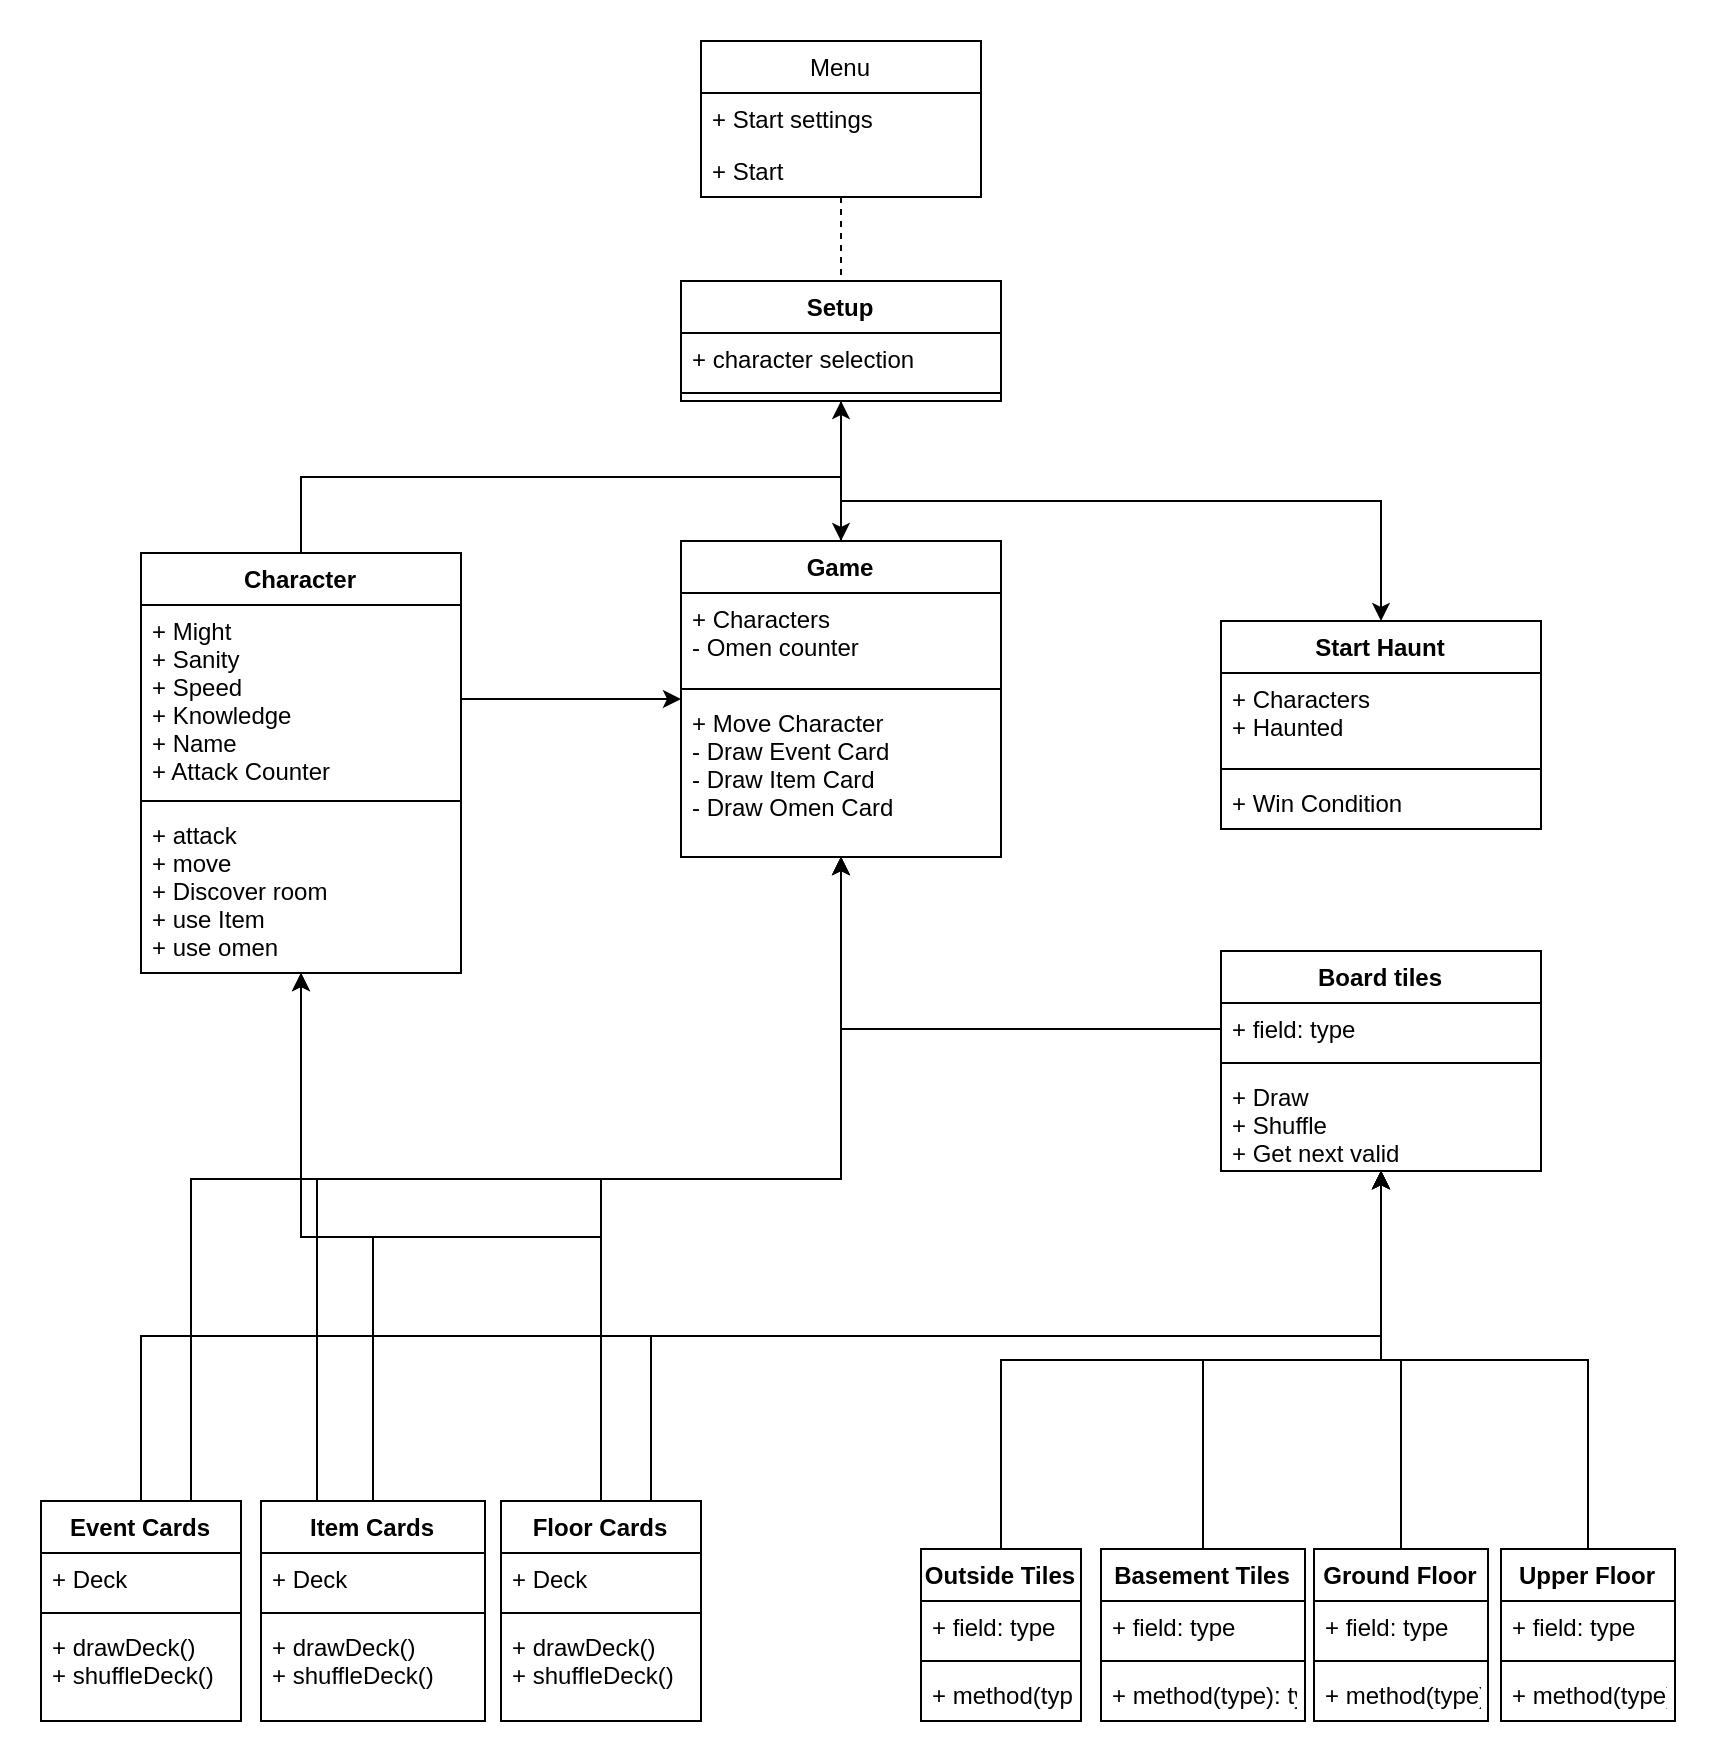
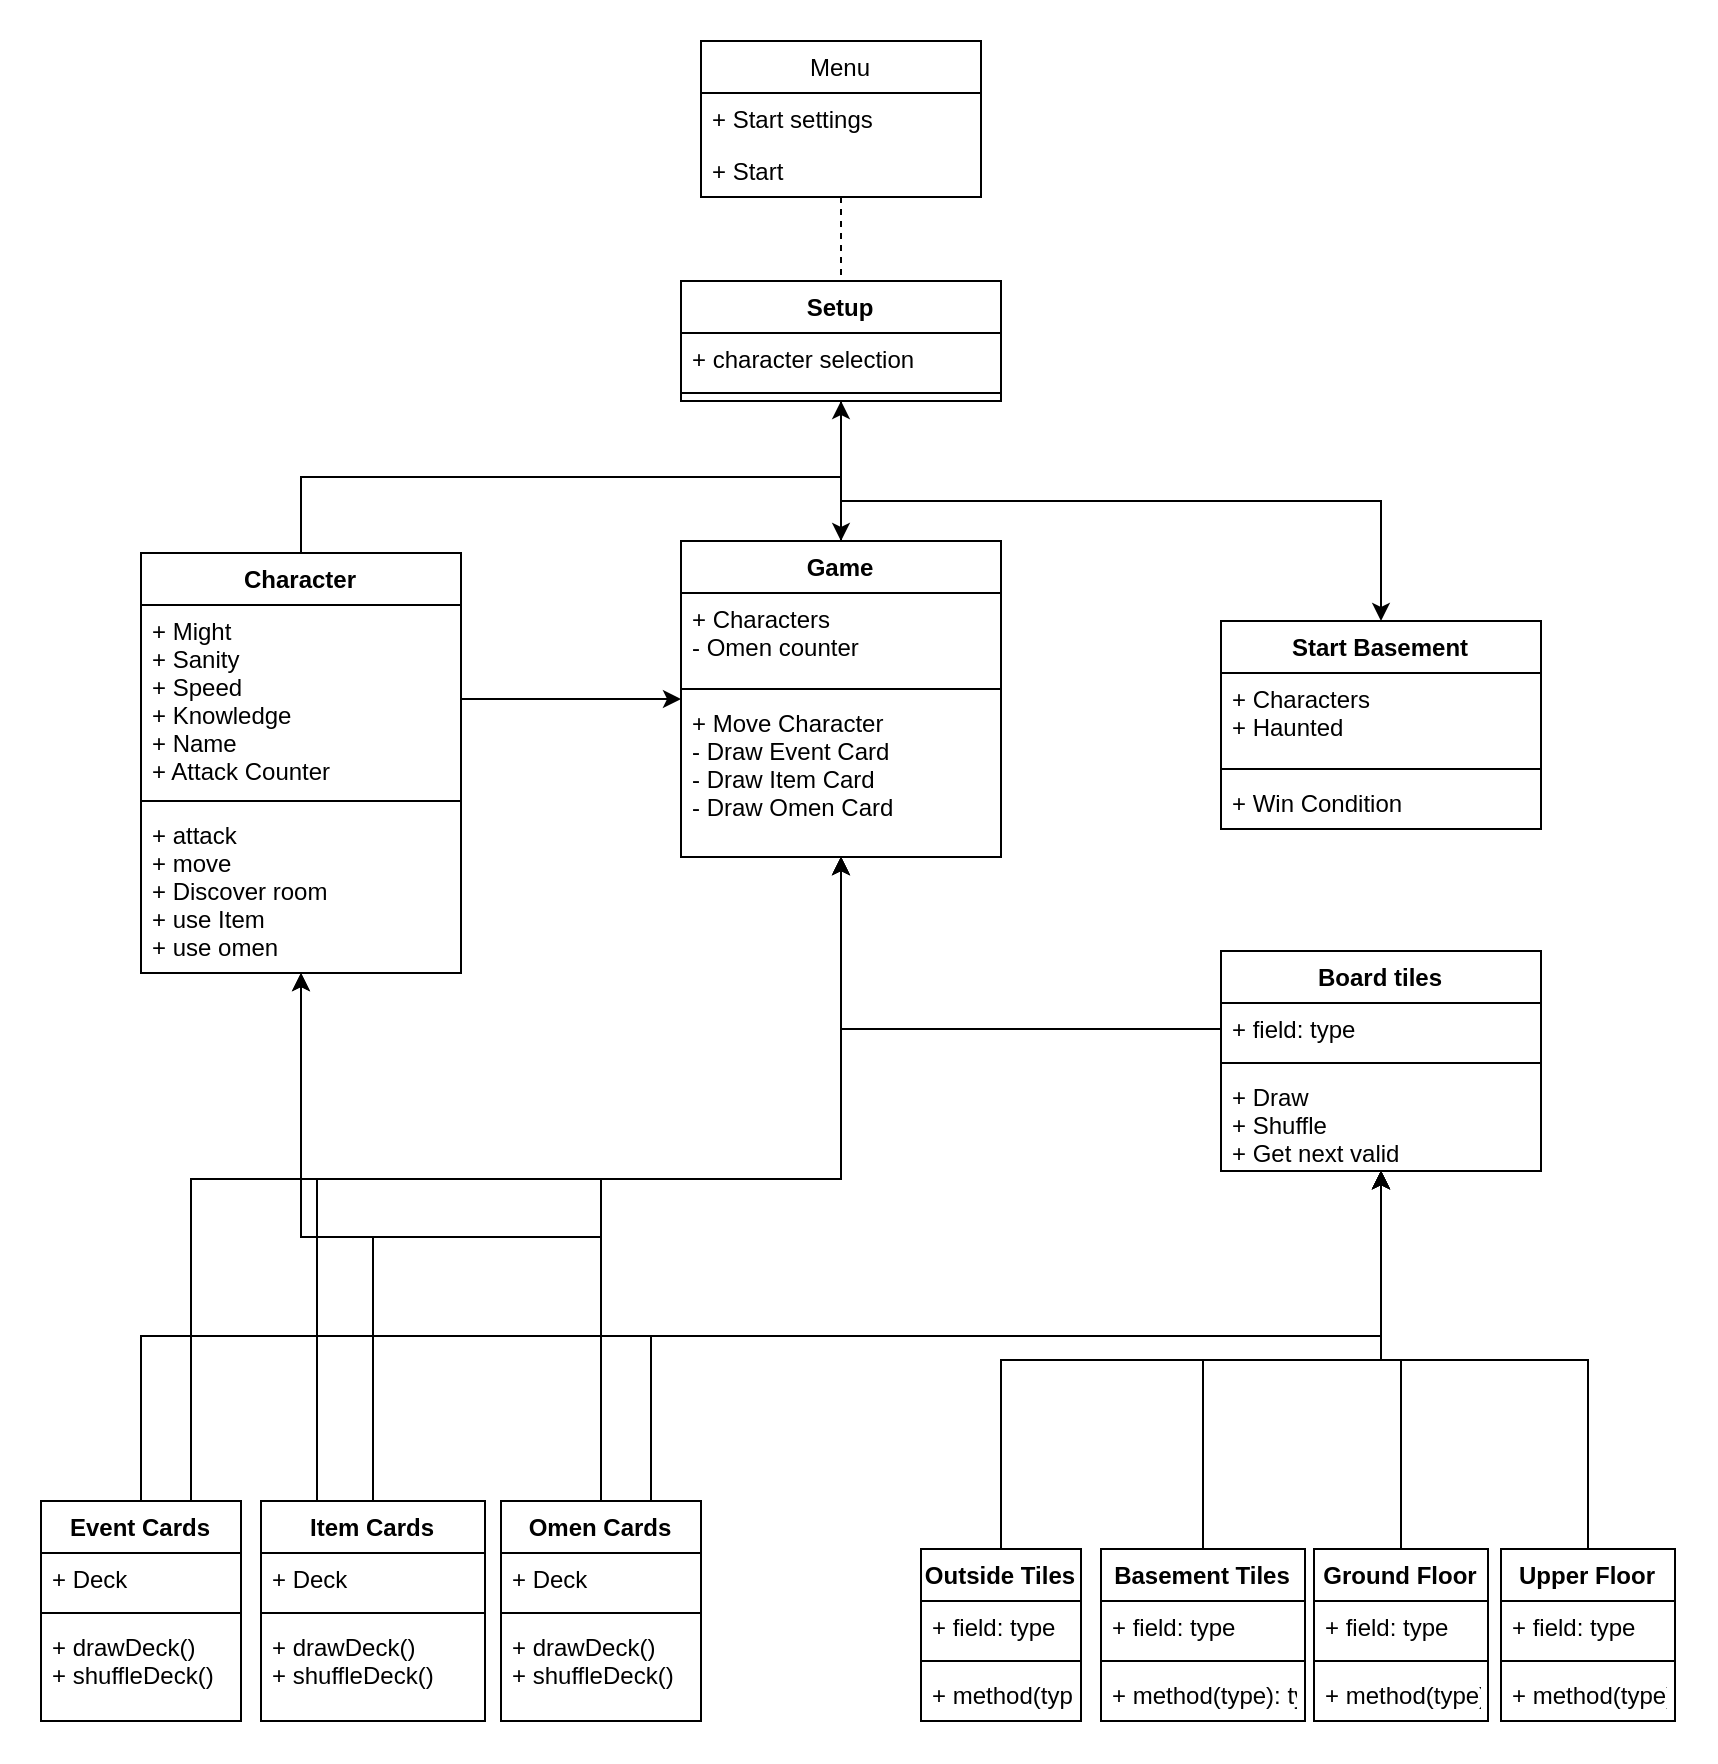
node "Start Haunt": label "Start Haunt" -> "Start Basement"
node "Floor Cards": label "Floor Cards" -> "Omen Cards"
